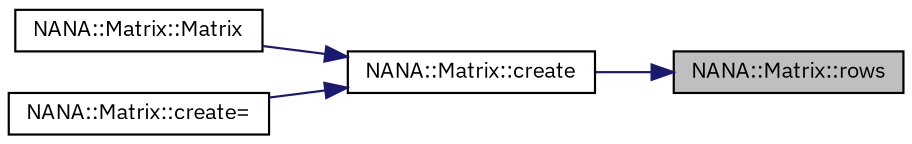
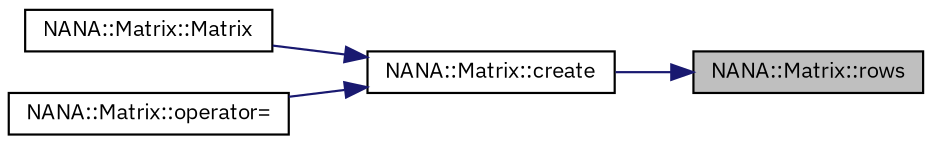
node "NANA::Matrix::create=": label "NANA::Matrix::create=" -> "NANA::Matrix::operator="
